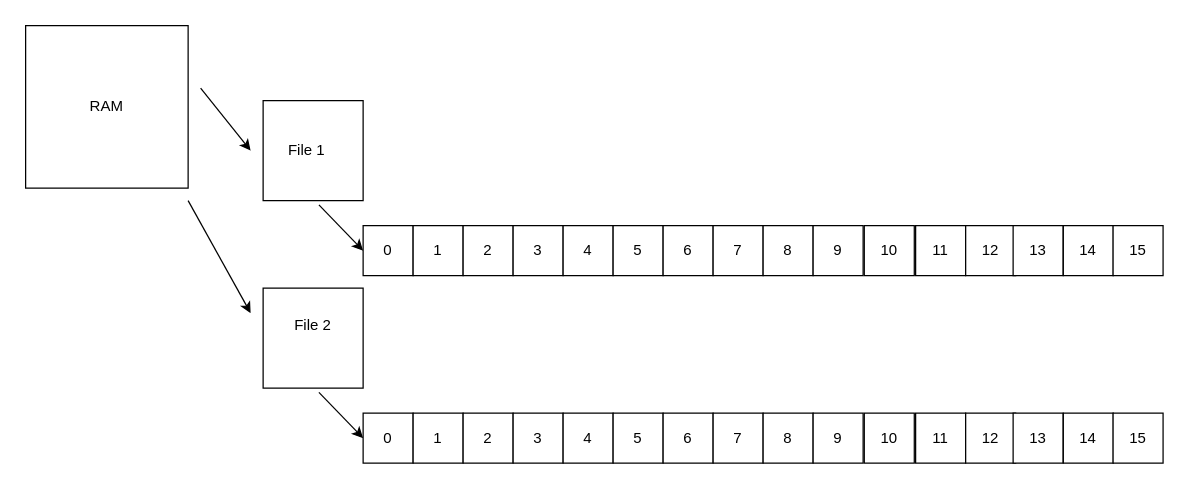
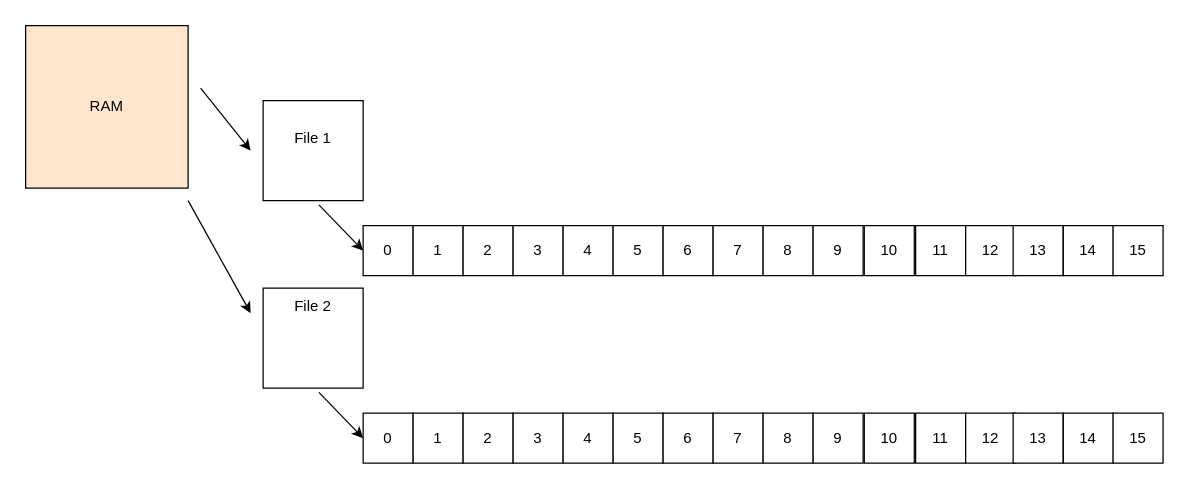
node "RAM": fillcolor #ffffff -> #ffe6cc
node "File 1": moved (307, 151) -> (313, 138)
node "File 2": moved (313, 326) -> (313, 307)
